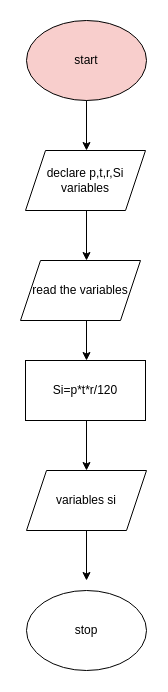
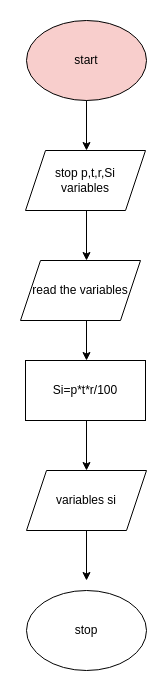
node "declare p,t,r,Si variables": label "declare p,t,r,Si variables" -> "stop p,t,r,Si variables"
node "Si=p*t*r/120": label "Si=p*t*r/120" -> "Si=p*t*r/100"
